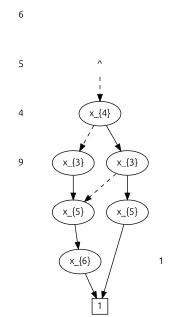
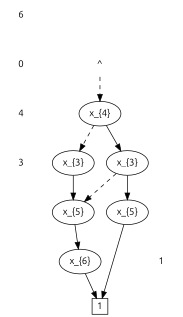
node "5": label "5" -> "0"
node "9": label "9" -> "3"
